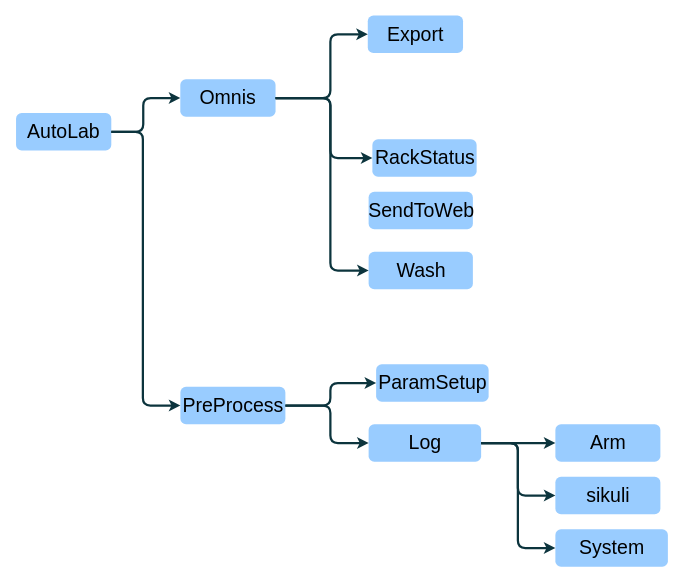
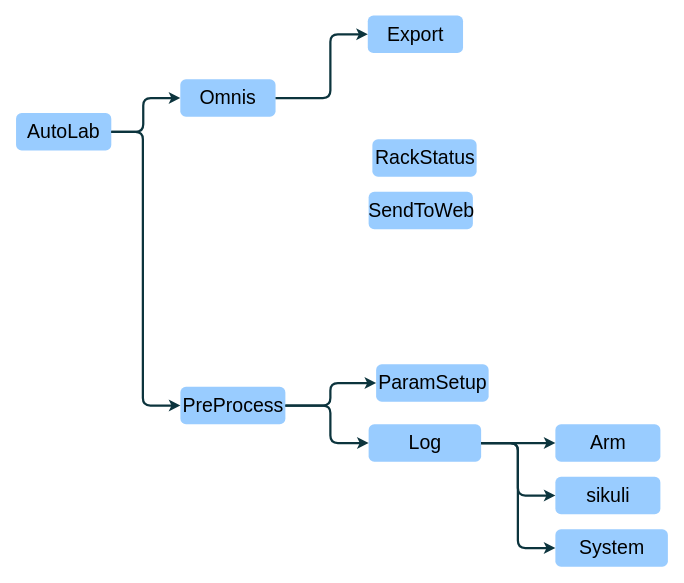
edge "Omnis" -> "RackStatus": removed
edge "Omnis" -> "Wash": removed
node "Wash": removed
